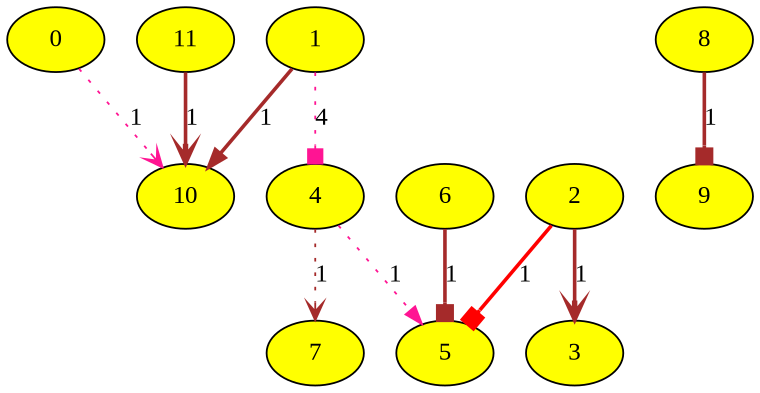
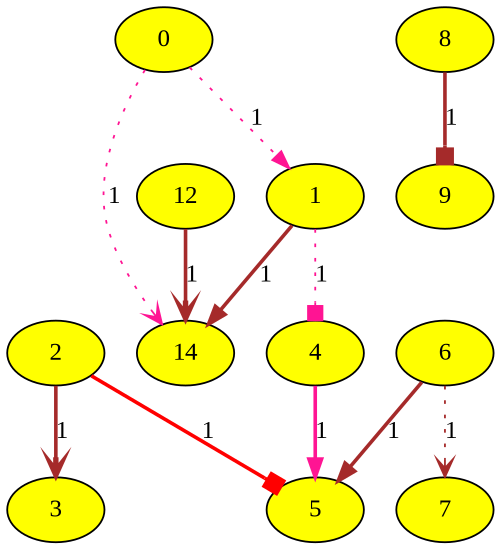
node "11": label "11" -> "12"
edge "0" -> "1": added, label "1"
edge "1" -> "4": label "4" -> "1"
node "10": label "10" -> "14"
edge "4" -> "7": now "6" -> "7"
edge "6" -> "5": arrowhead box -> normal
edge "4" -> "5": style dotted -> bold
